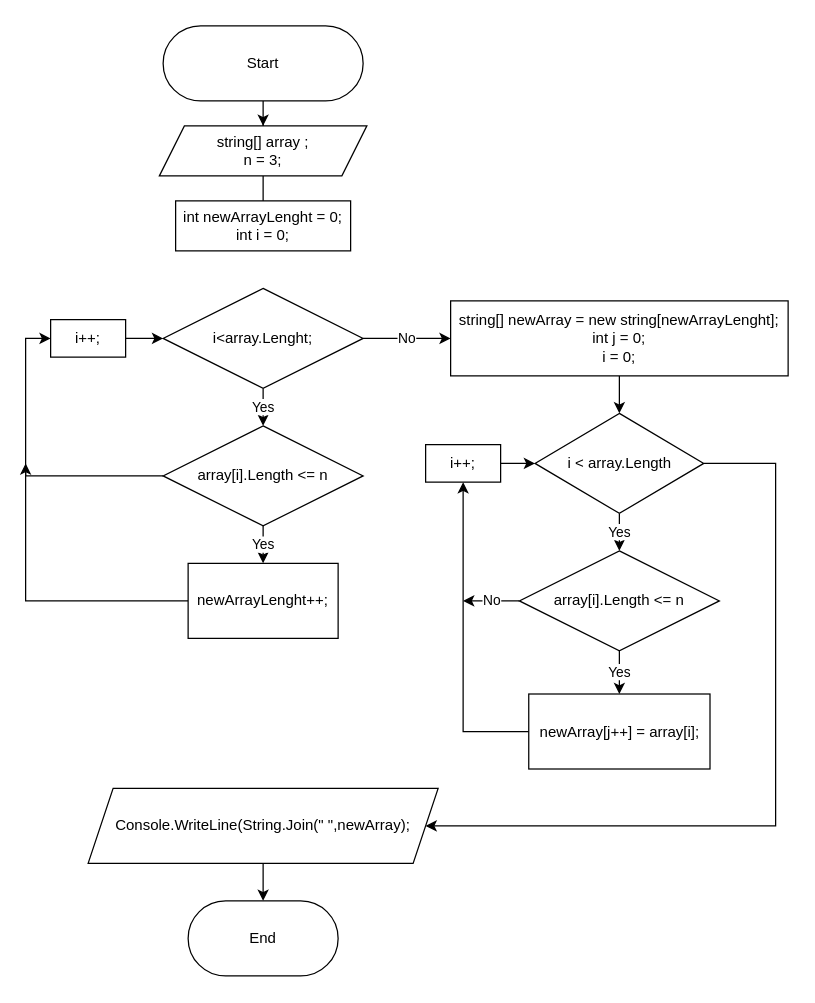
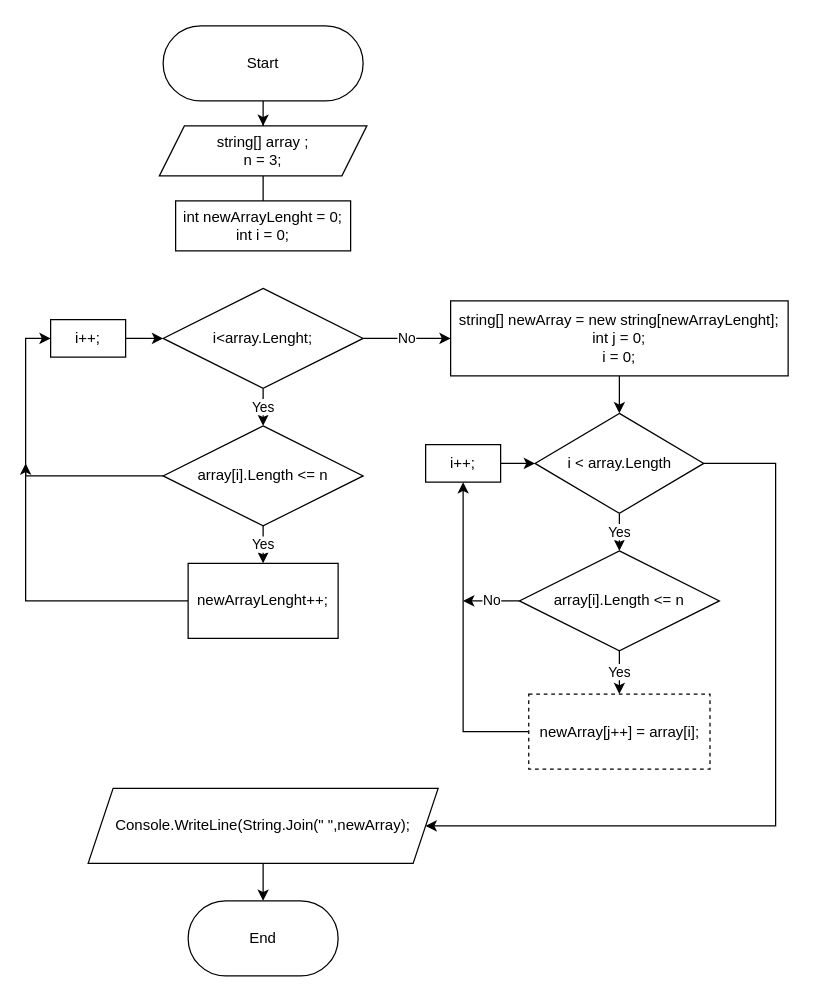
node "newArray[j++] = array[i];": style solid -> dashed
